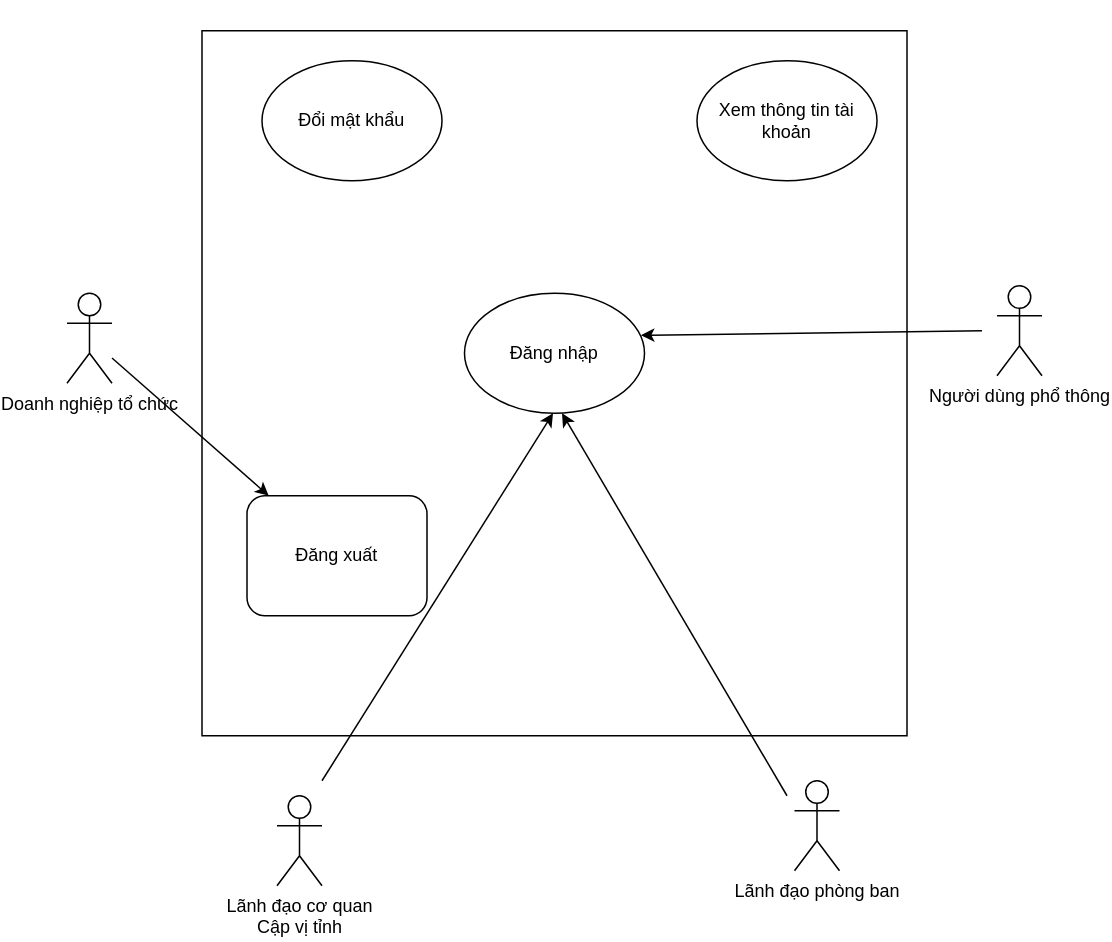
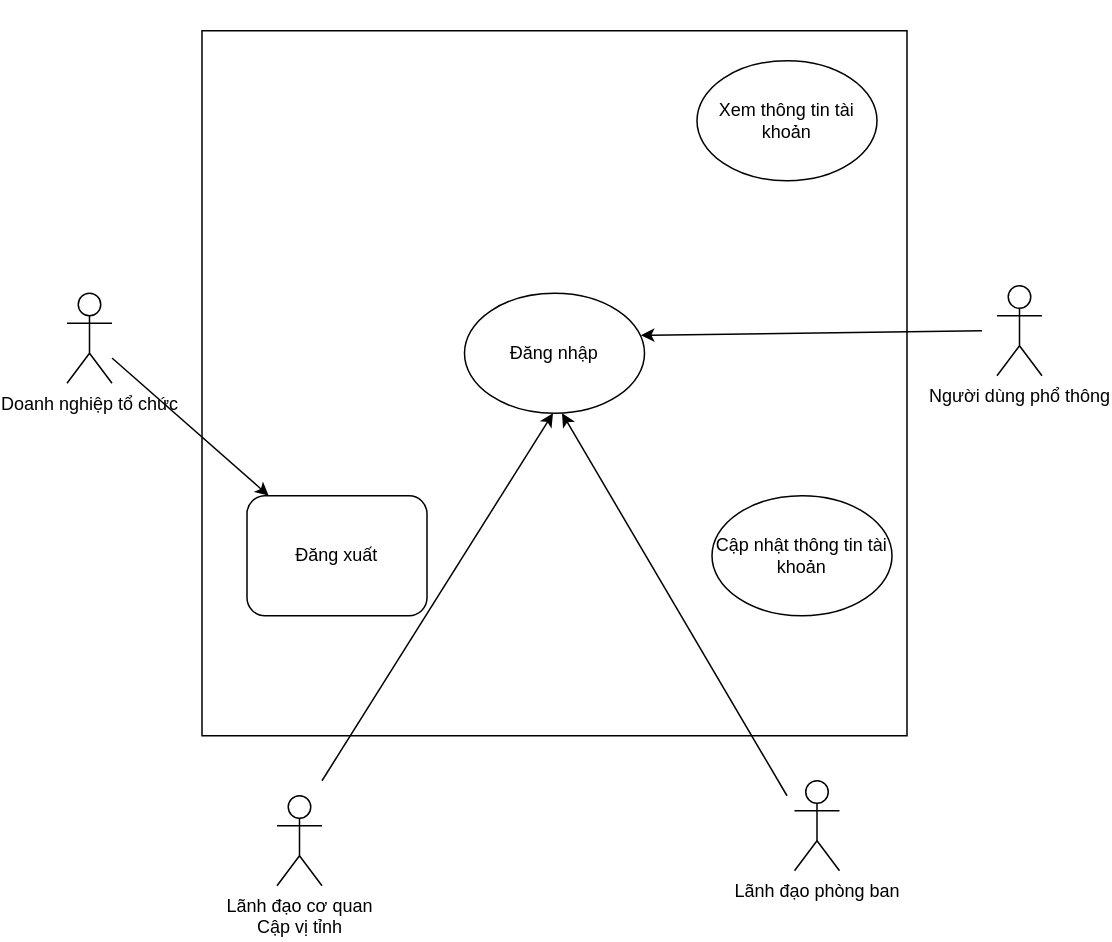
node "Đổi mật khẩu": removed
node "Cập nhật thông tin tài khoản": added
